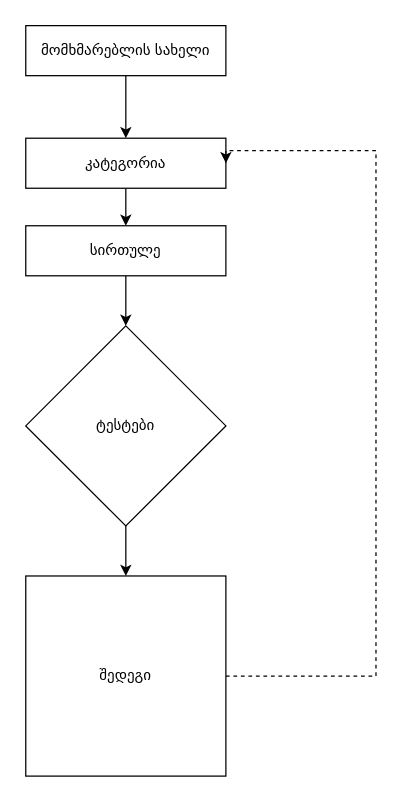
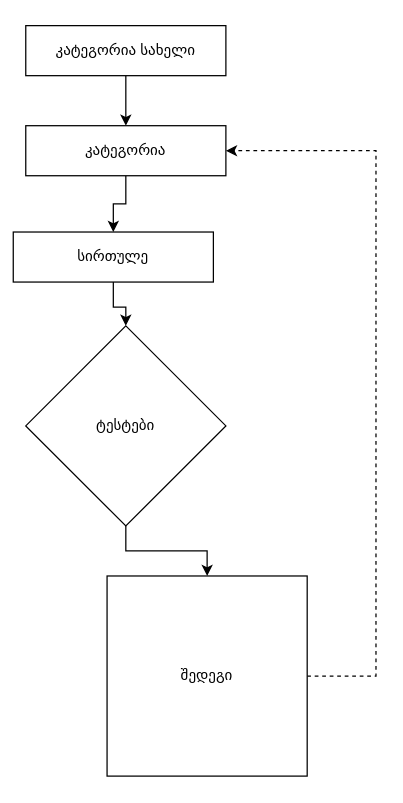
node "მომხმარებლის სახელი": label "მომხმარებლის სახელი" -> "კატეგორია სახელი"
node "კატეგორია": moved (126, 163) -> (126, 151)
node "სირთულე": moved (126, 251) -> (113, 257)
node "შედეგი": moved (126, 676) -> (207, 676)
